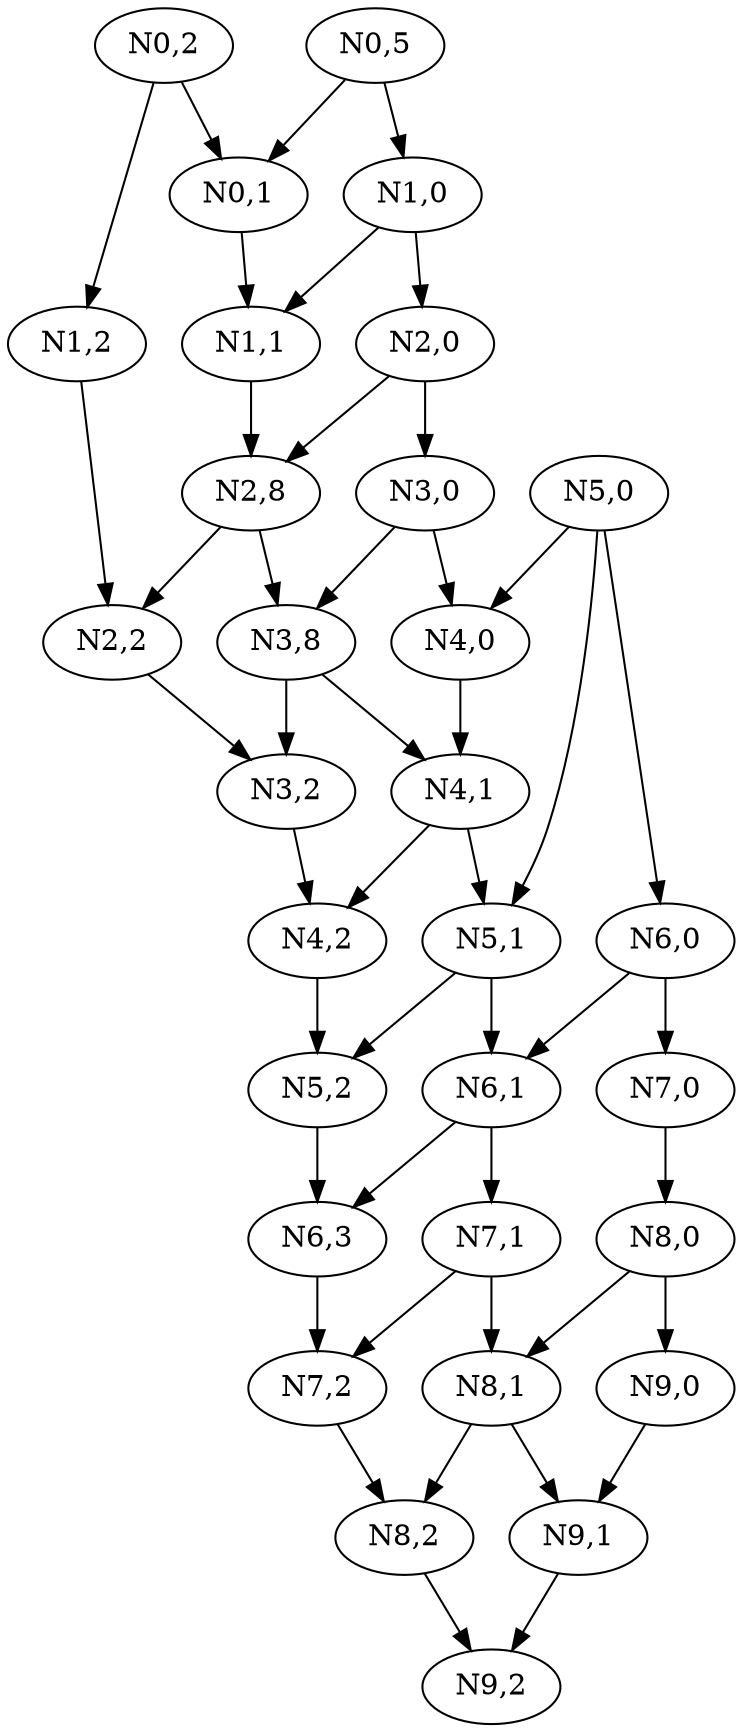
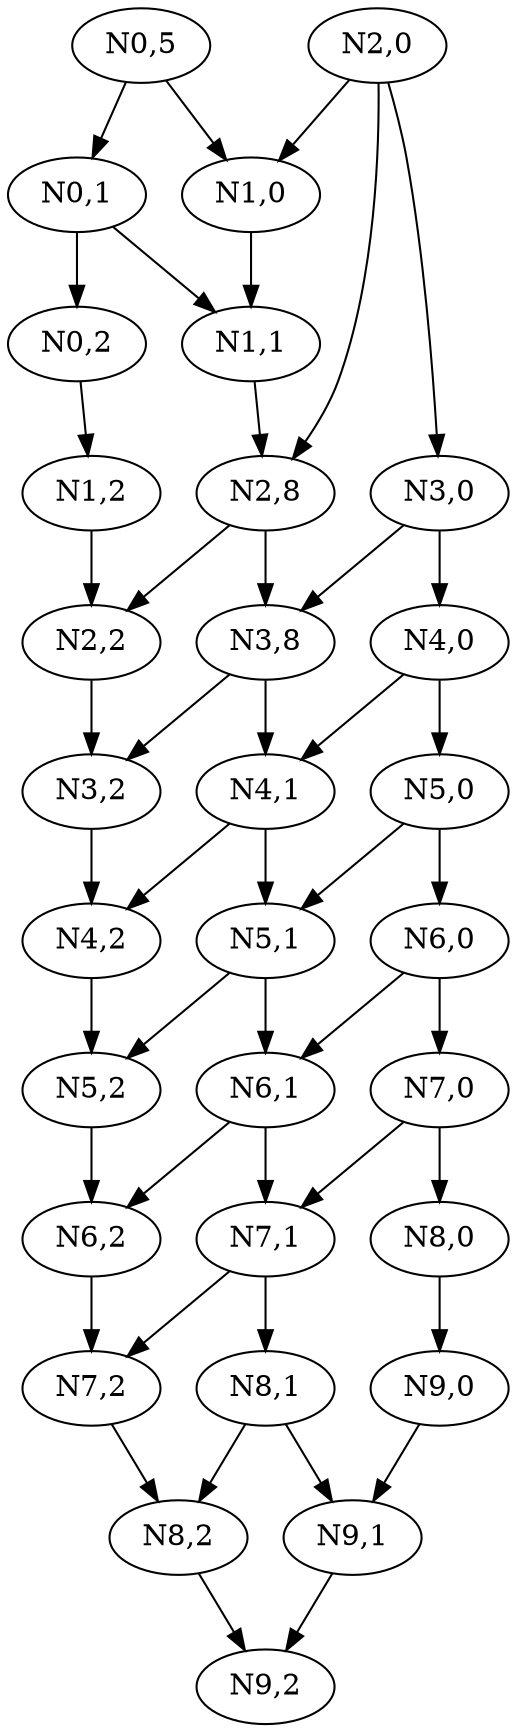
edge "N0,2" -> "N0,1": reversed
edge "N1,0" -> "N2,0": reversed
edge "N5,0" -> "N4,0": reversed
edge "N7,0" -> "N7,1": added
node "N6,3": label "N6,3" -> "N6,2"
edge "N8,0" -> "N8,1": removed
